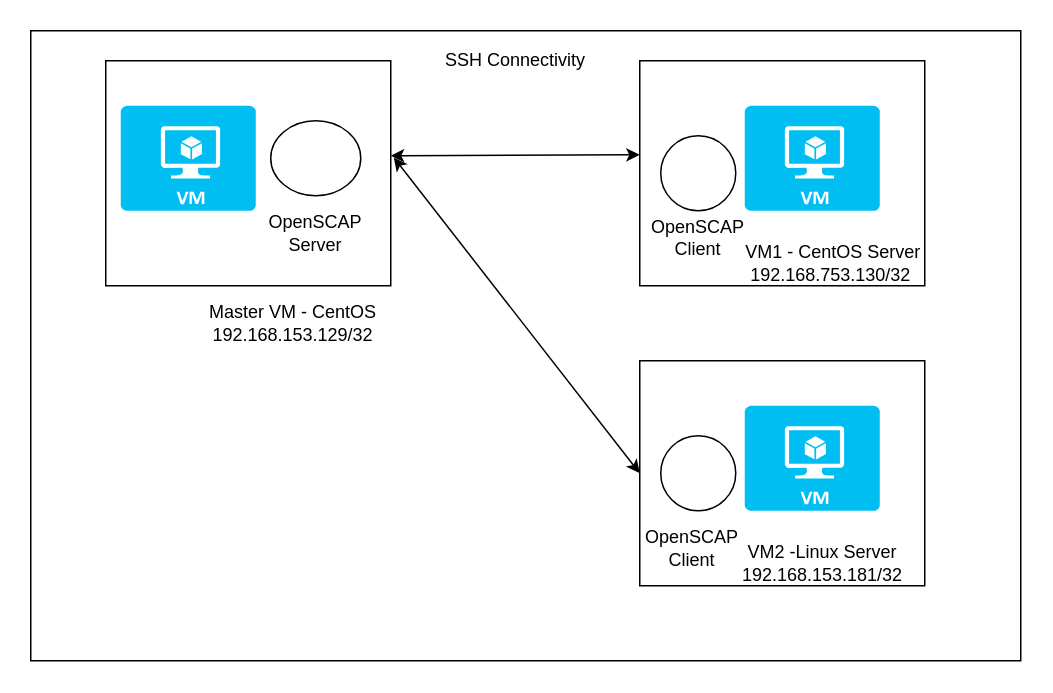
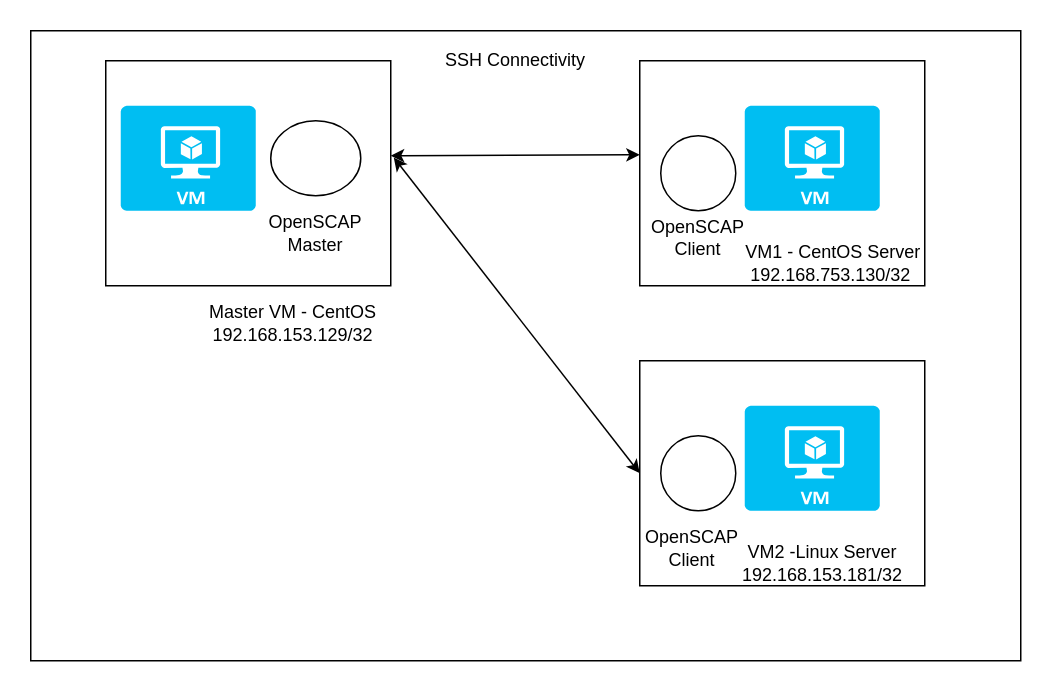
node "OpenSCAP Server": label "OpenSCAP Server" -> "OpenSCAP Master"
